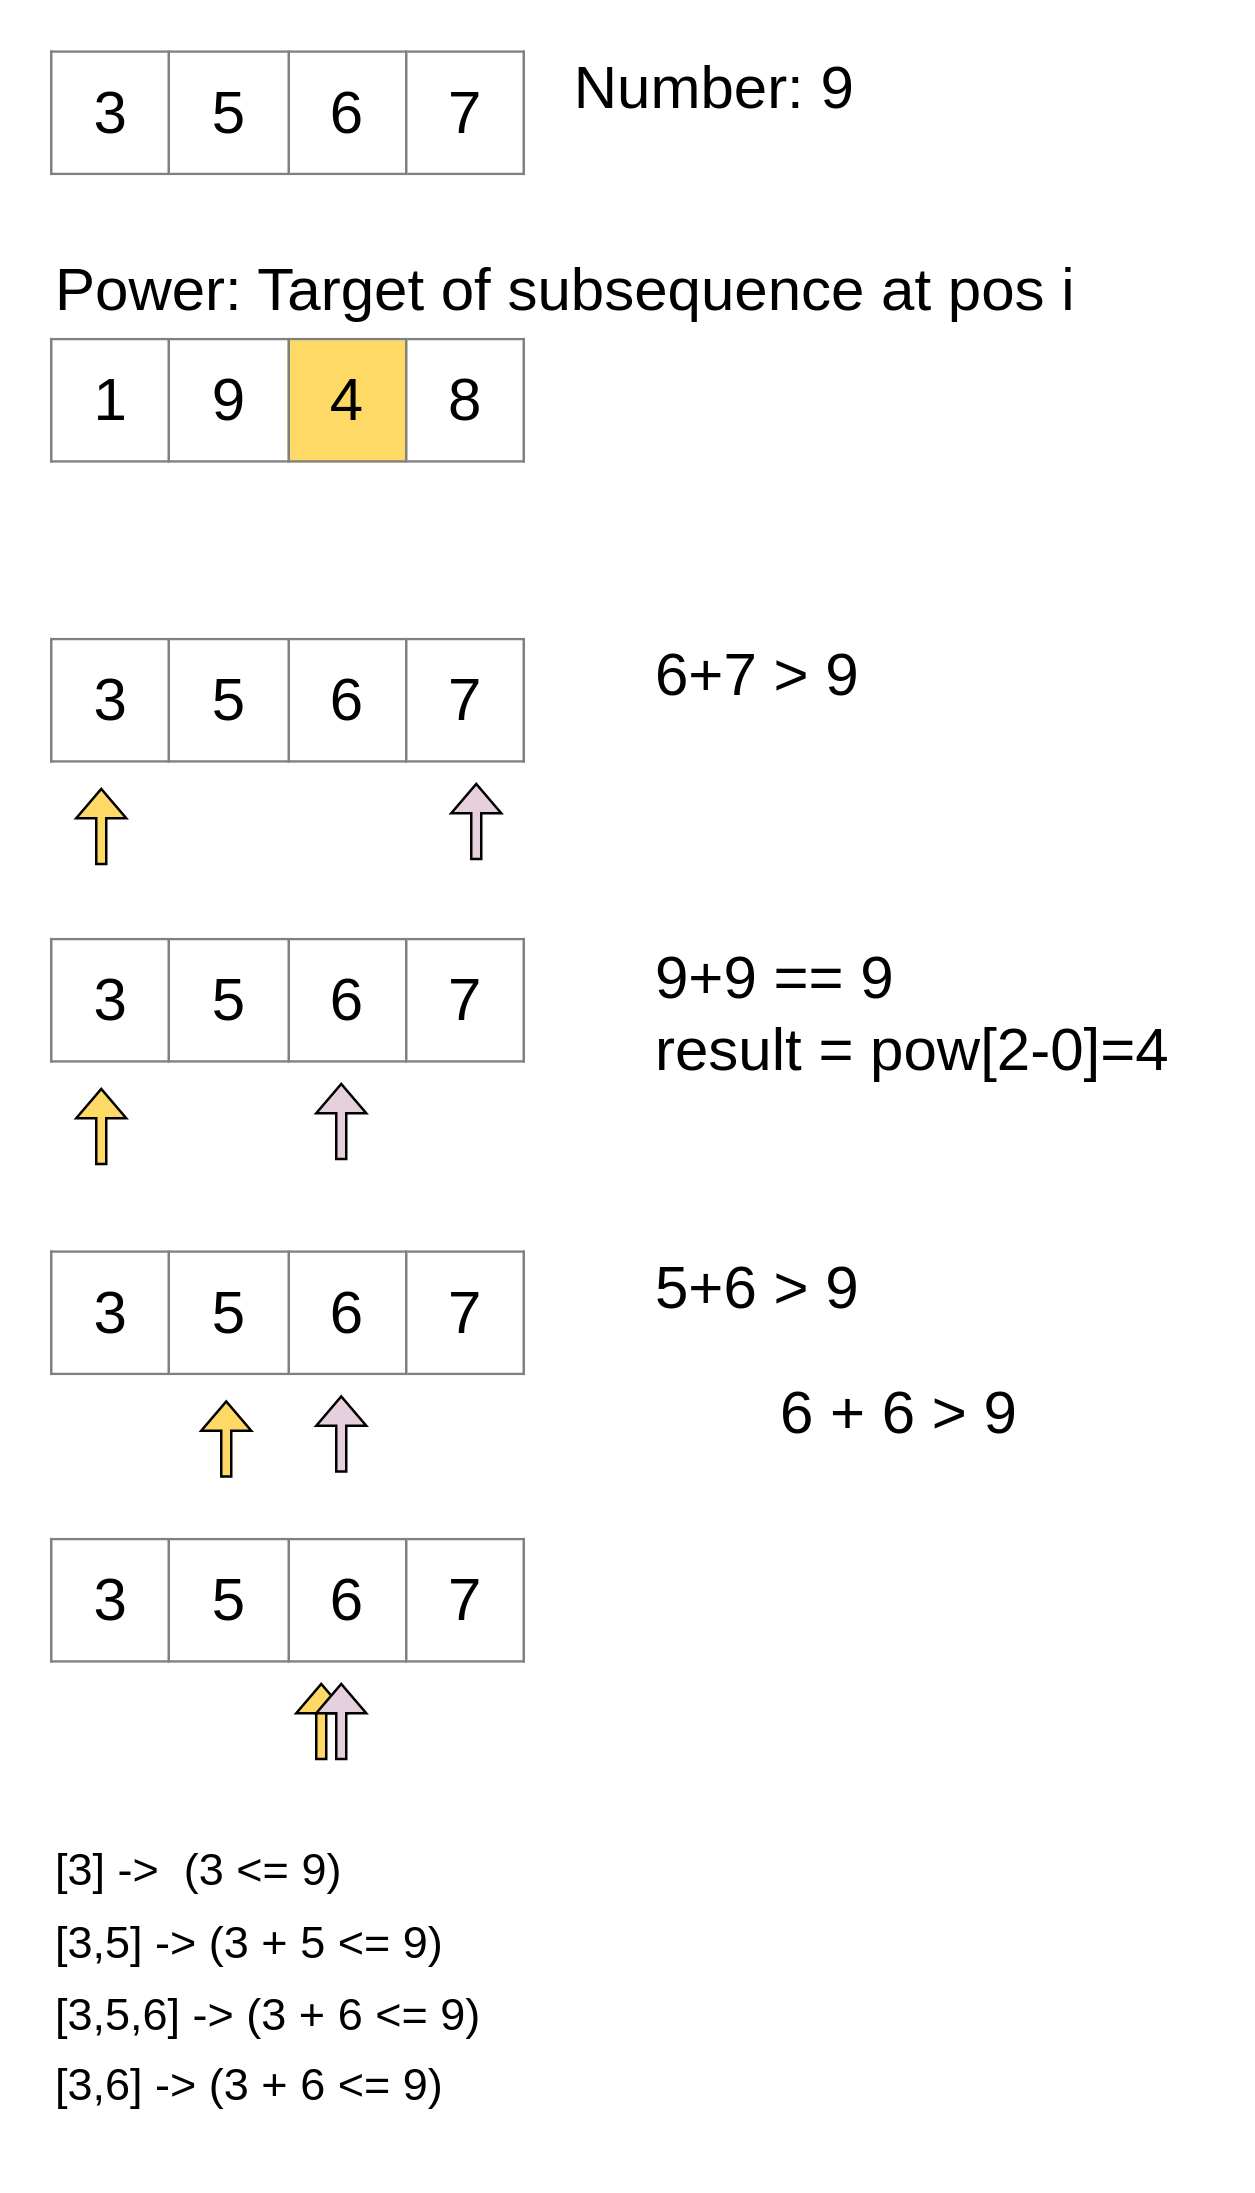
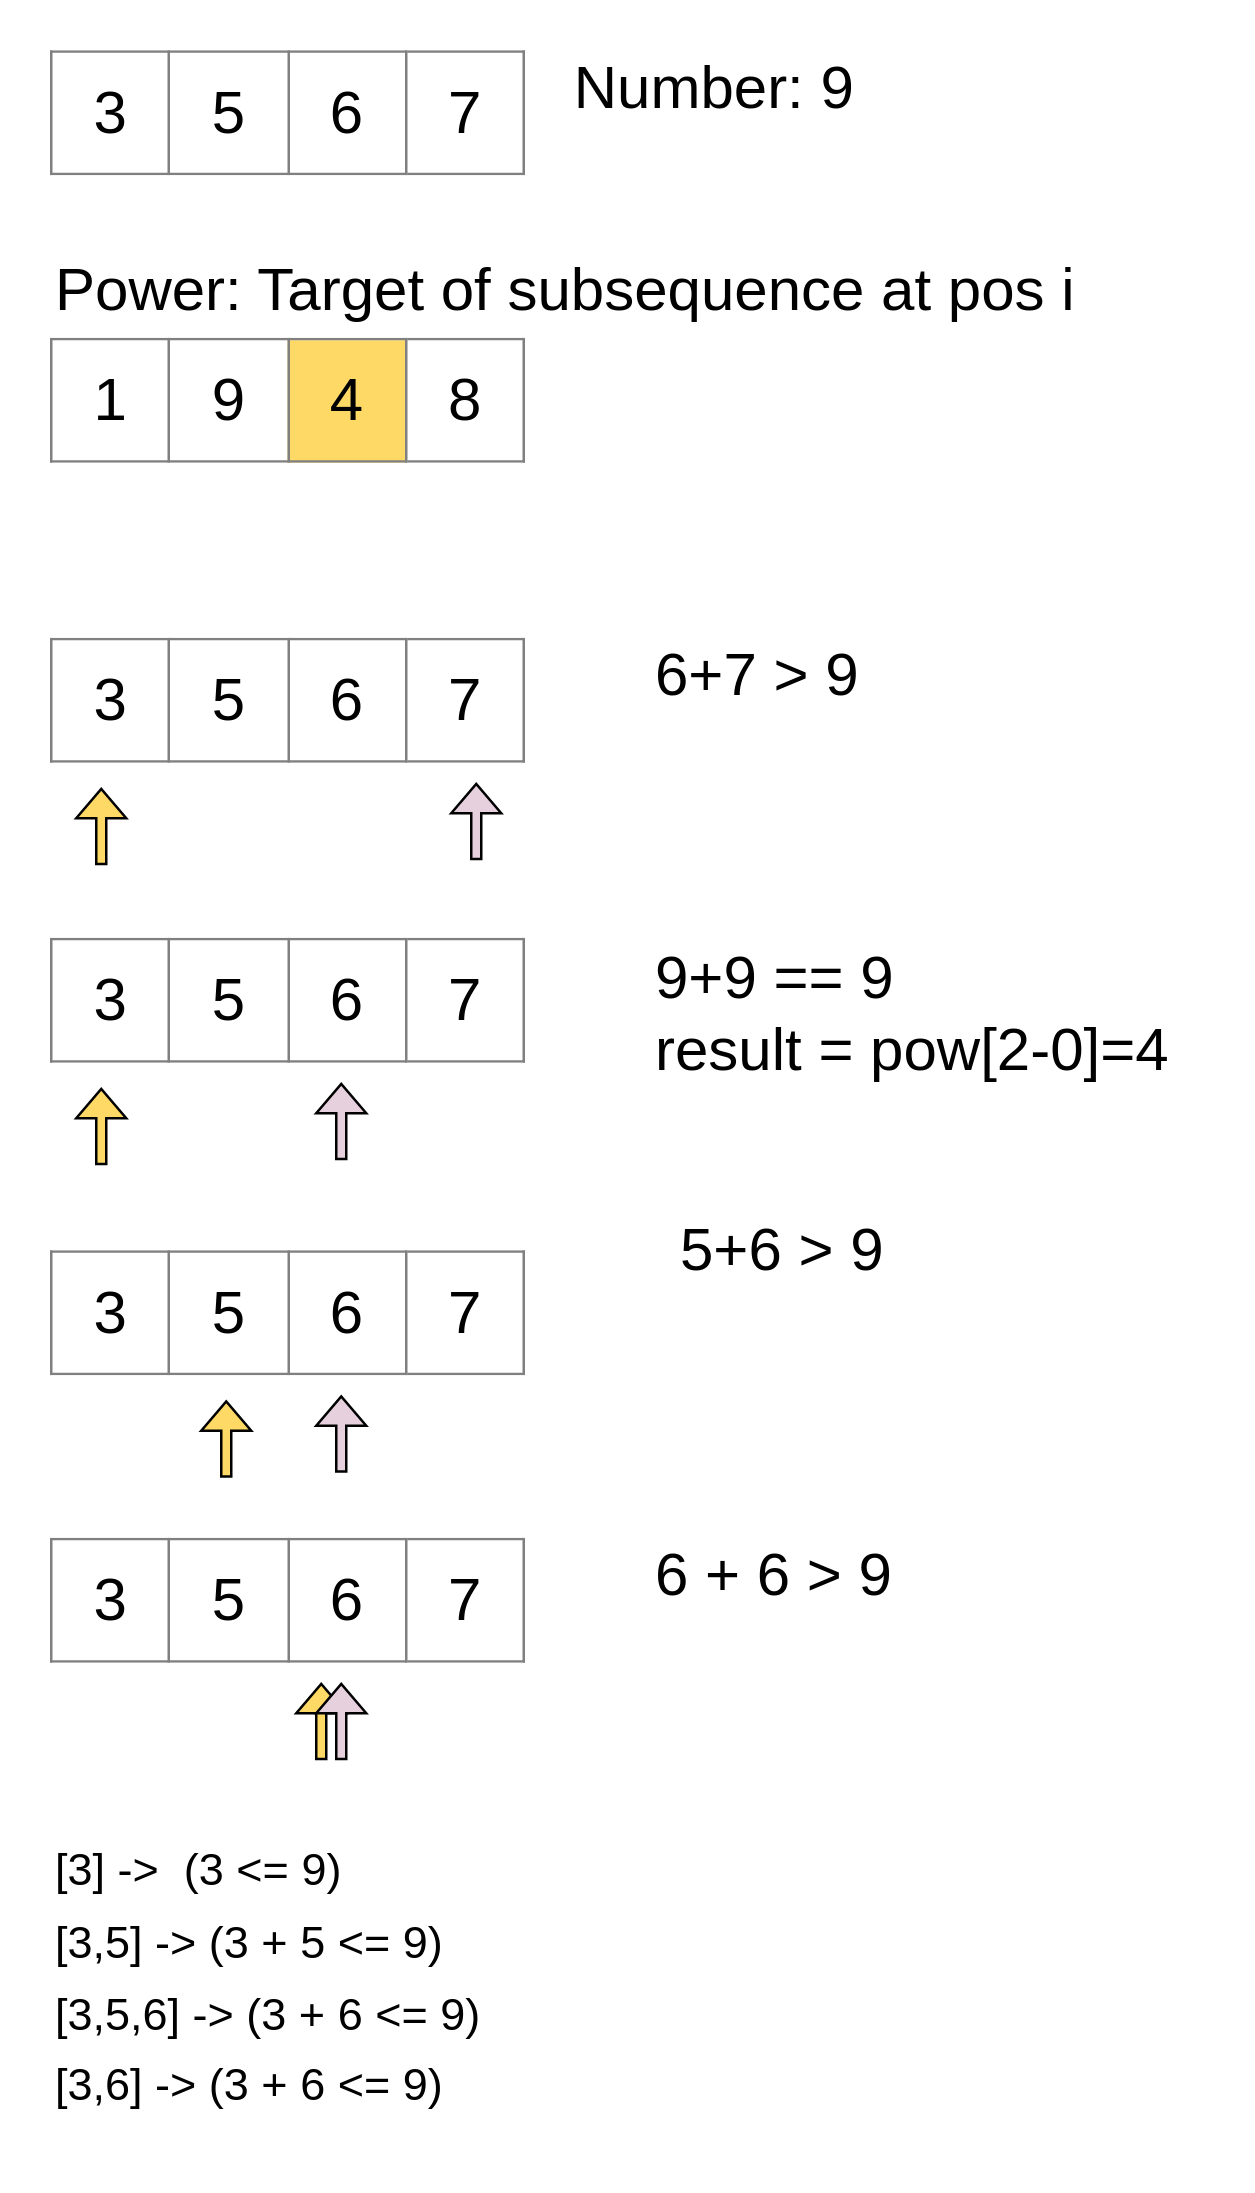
node "5+6 > 9": moved (776, 1289) -> (801, 1251)
node "6 + 6 > 9": moved (914, 1414) -> (789, 1576)
